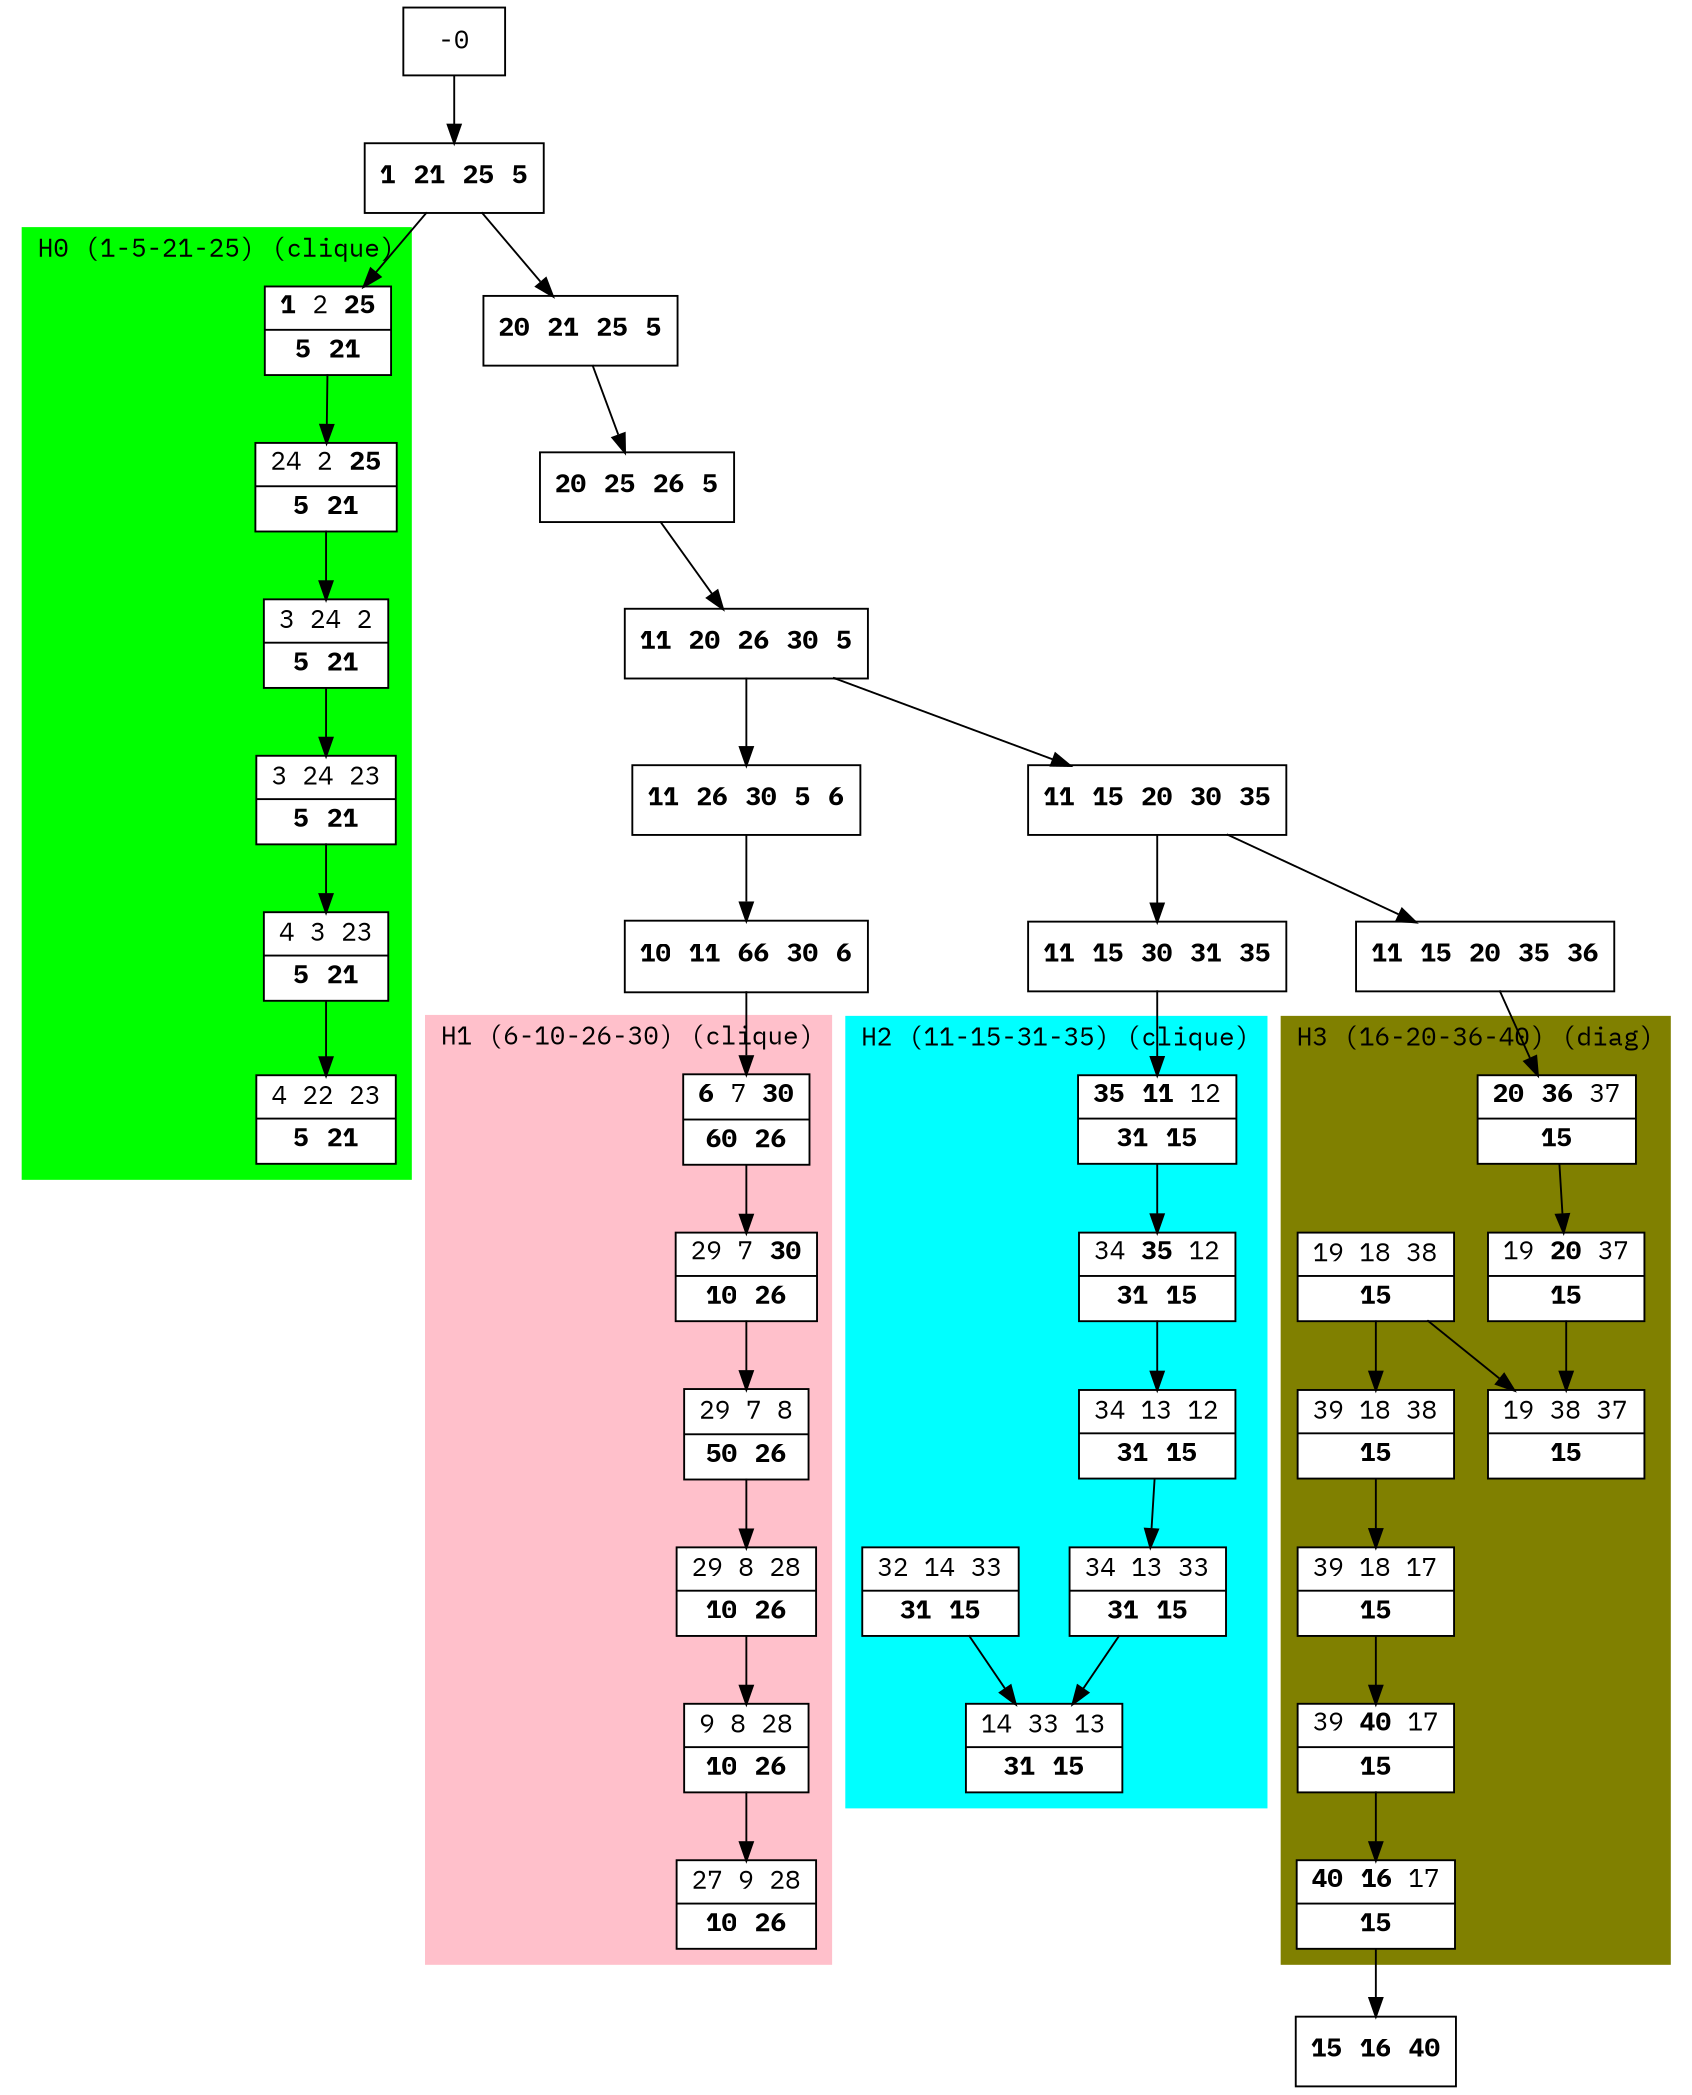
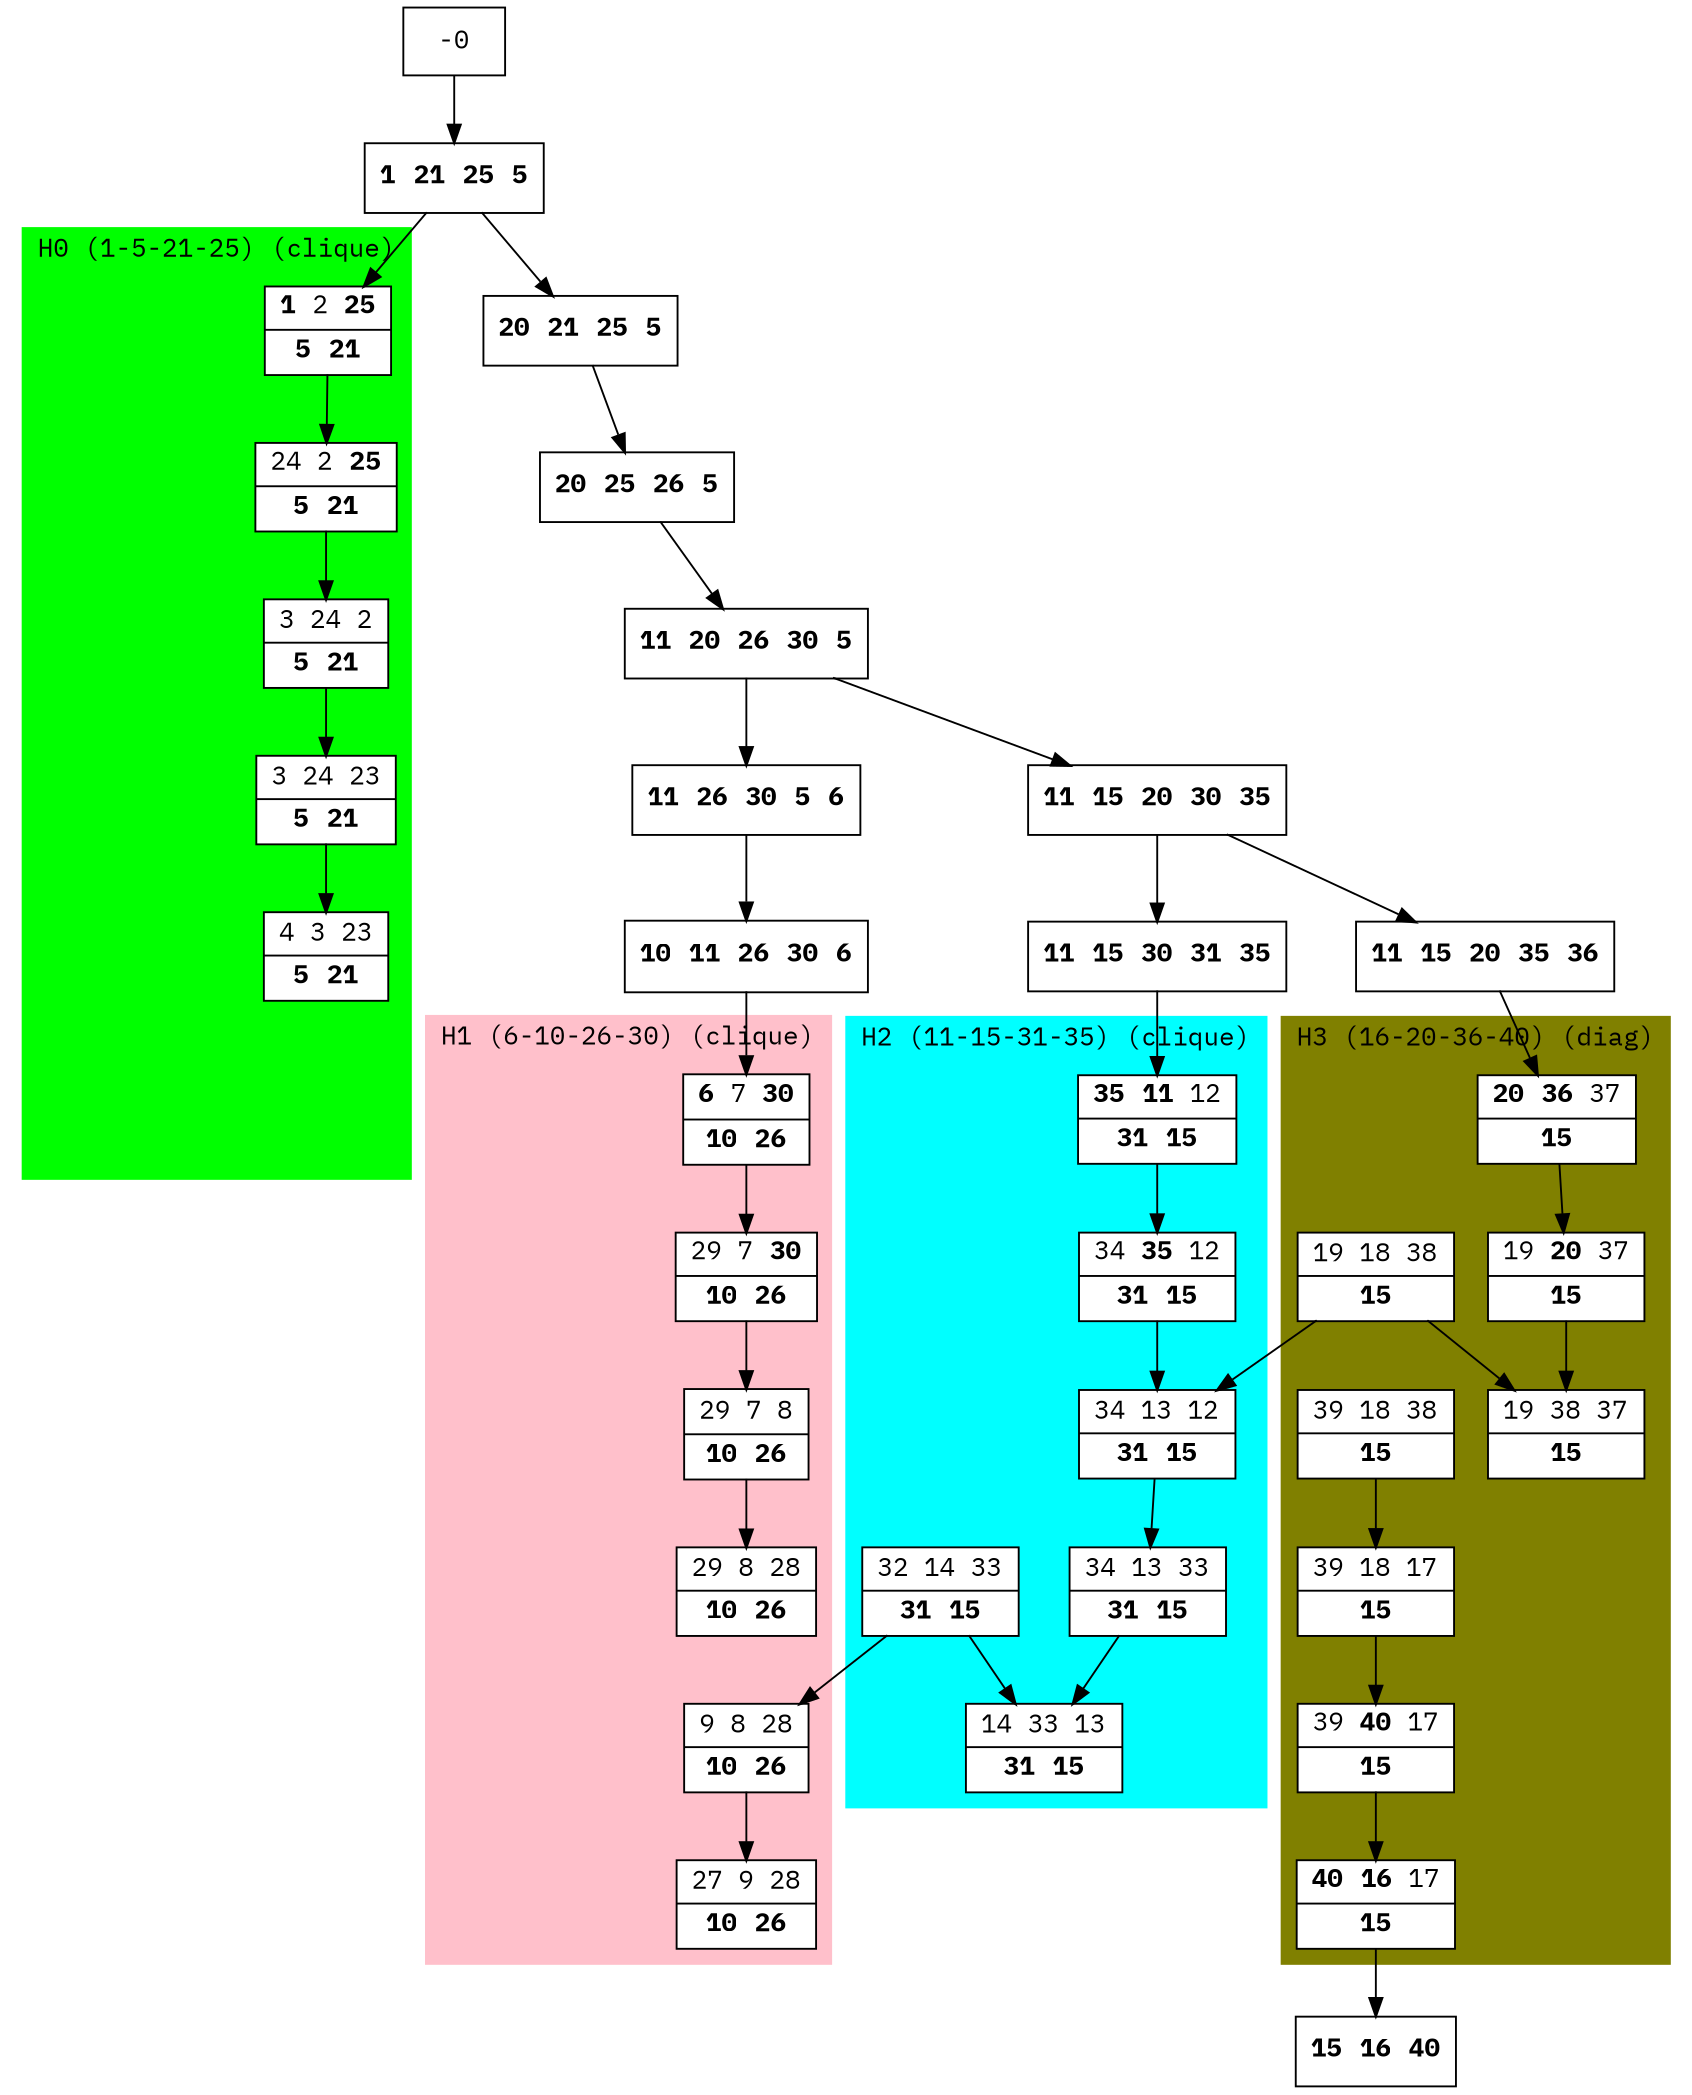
node "10": text "66" -> "26"
node "4 22 23": removed
node "6": text "60" -> "10"
edge "19 18 38" -> "39 18 38": now "19 18 38" -> "34 13 12"
node "29 7 8": text "50" -> "10"
edge "29 8 28" -> "9 8 28": now "32 14 33" -> "9 8 28"
